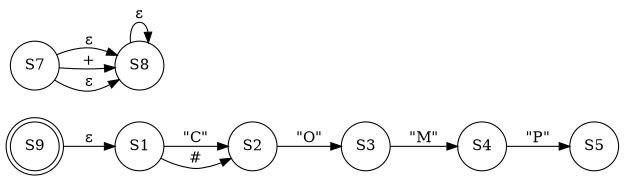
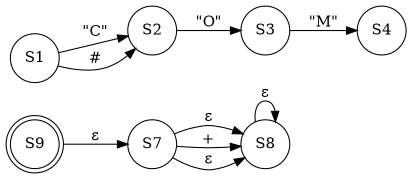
edge "S9" -> "S1": now "S9" -> "S7"
node "S5": removed
